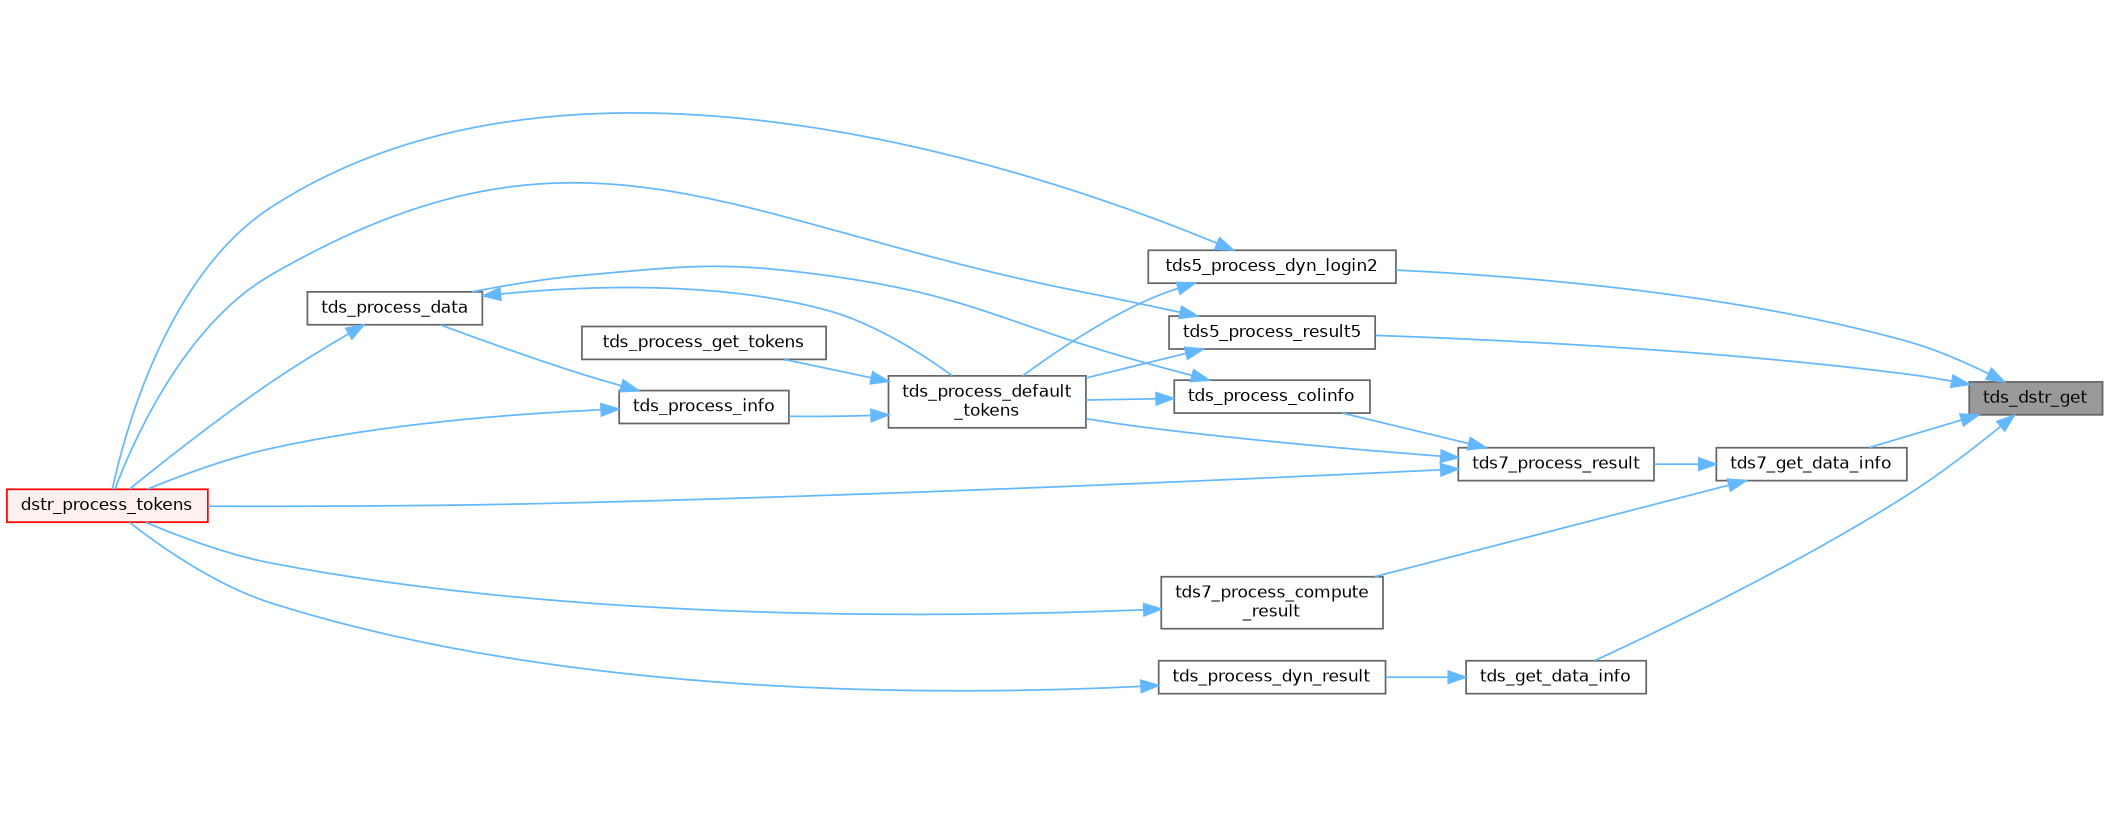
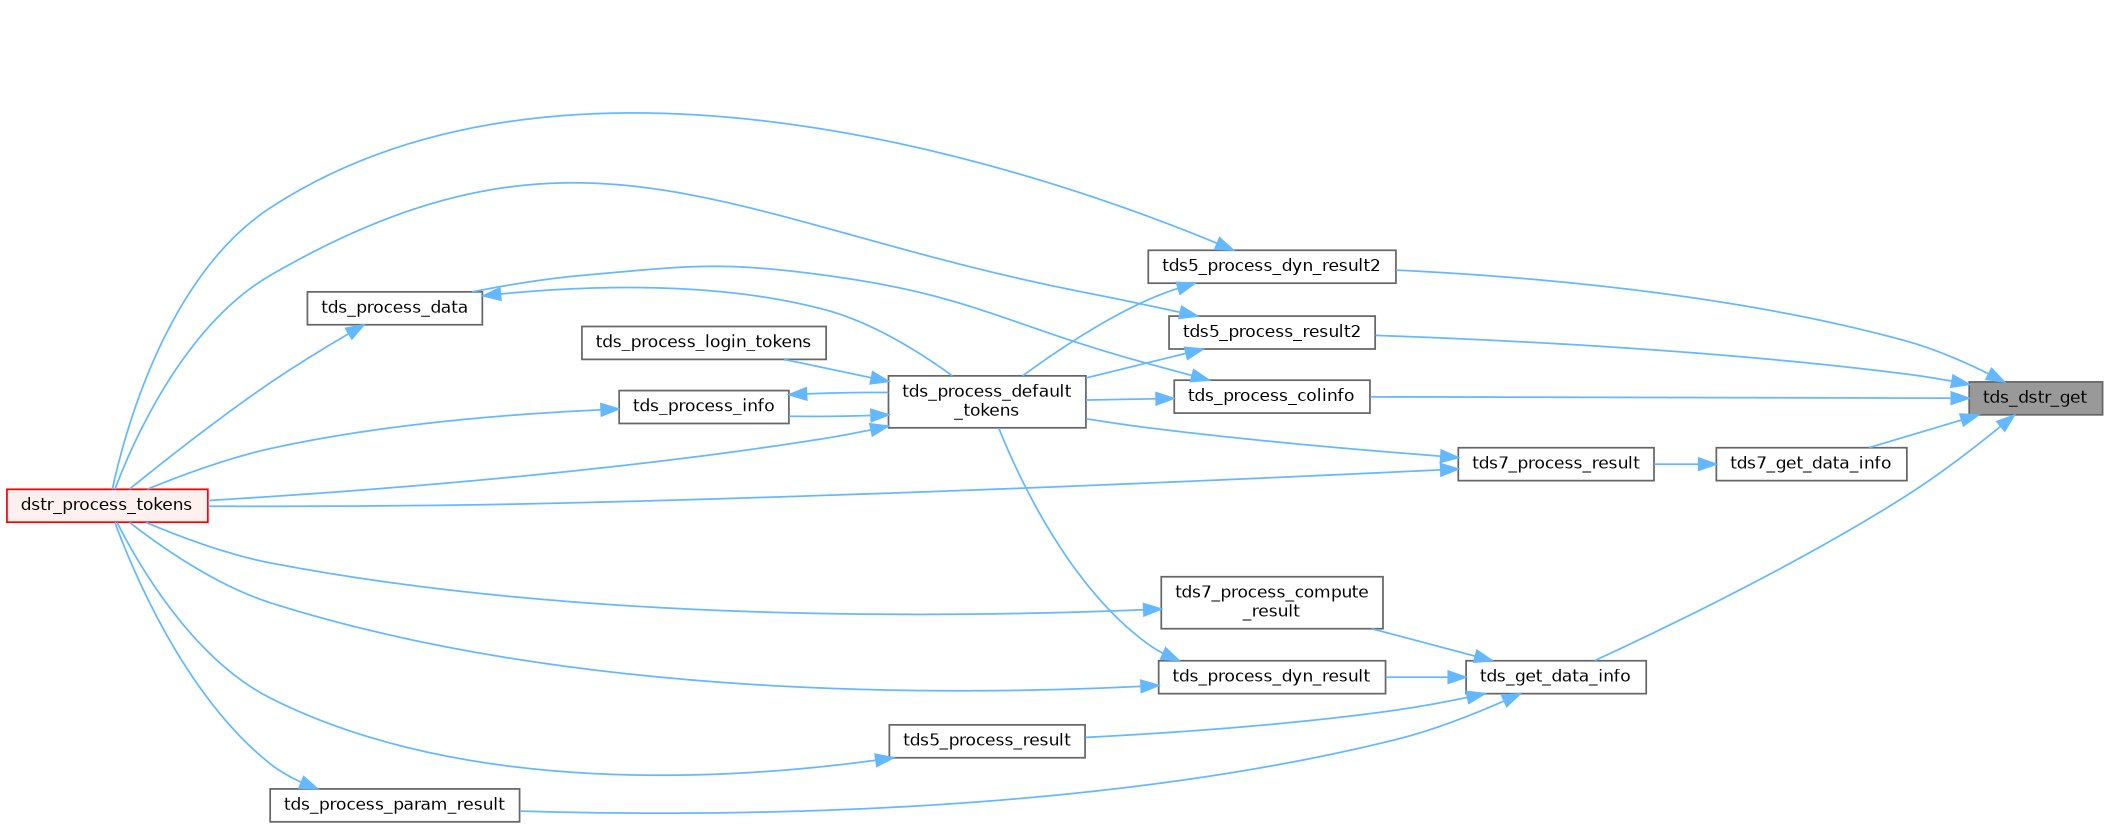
node "tds5_process_dyn_login2": label "tds5_process_dyn_login2" -> "tds5_process_dyn_result2"
node "tds5_process_result5": label "tds5_process_result5" -> "tds5_process_result2"
node "tds_process_get_tokens": label "tds_process_get_tokens" -> "tds_process_login_tokens"
edge "tds_process_data" -> "tds_process_info": now "tds_process_default _tokens" -> "tds_process_info"
edge "tds_process_colinfo" -> "tds7_process_result": now "tds_process_colinfo" -> "tds_dstr_get"
edge "dstr_process_tokens" -> "tds_process_default _tokens": added
edge "tds7_process_compute _result" -> "tds7_get_data_info": now "tds7_process_compute _result" -> "tds_get_data_info"
edge "tds_process_default _tokens" -> "tds_process_dyn_result": added
node "tds5_process_result": added
node "tds_process_param_result": added
